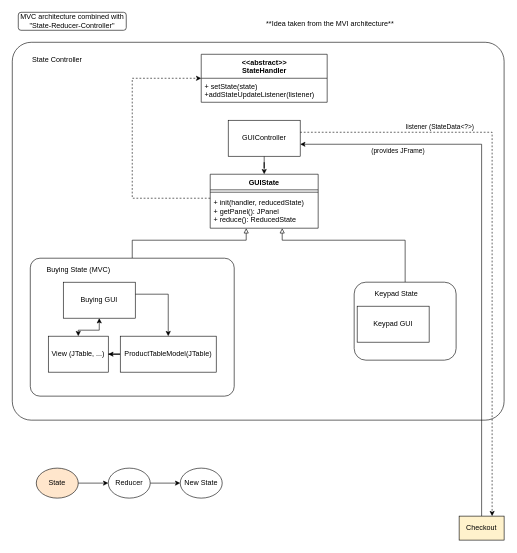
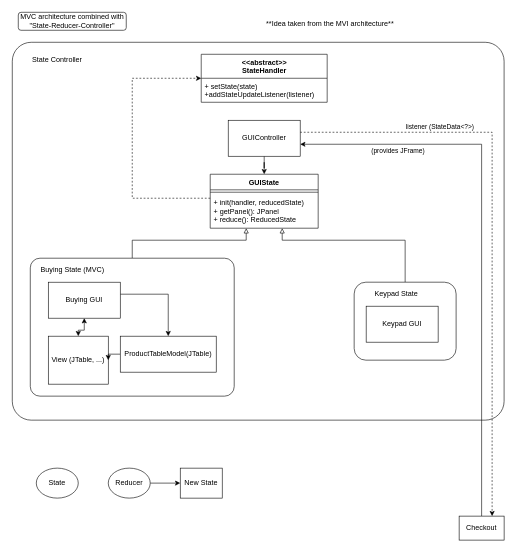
node "Buying State (MVC)": moved (78, 270) -> (72, 270)
node "Buying GUI": moved (99, 300) -> (84, 300)
node "Keypad GUI": moved (393, 324) -> (402, 324)
node "View (JTable, ...)": size 60x36 -> 60x48
node "State": fillcolor #ffe6cc -> #ffffff
edge "State" -> "Reducer": removed
node "New State": shape ellipse -> rectangle
node "Checkout": fillcolor #fff2cc -> #ffffff
